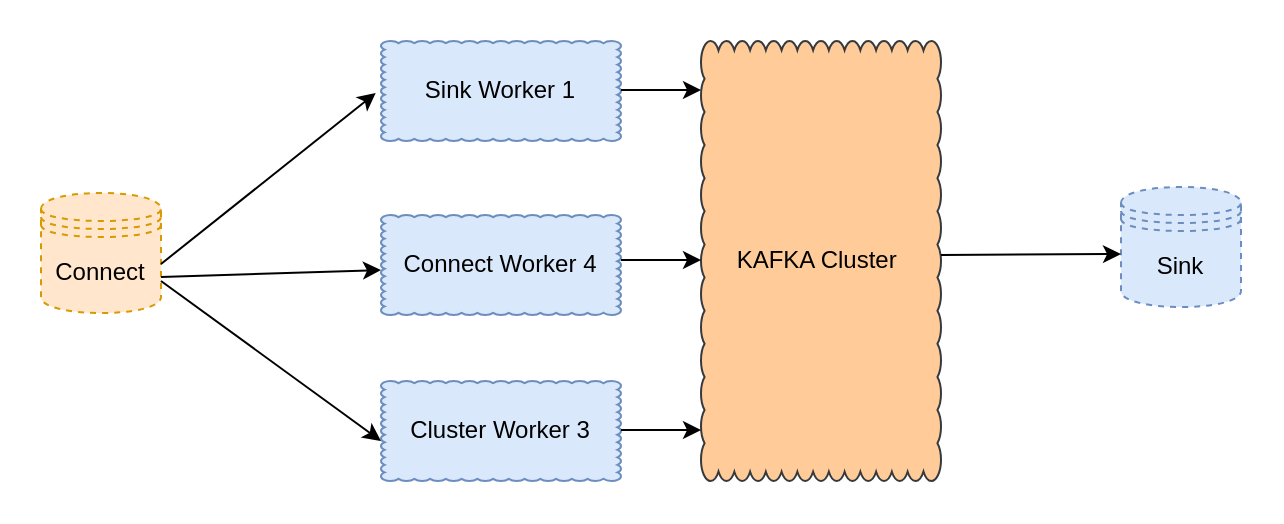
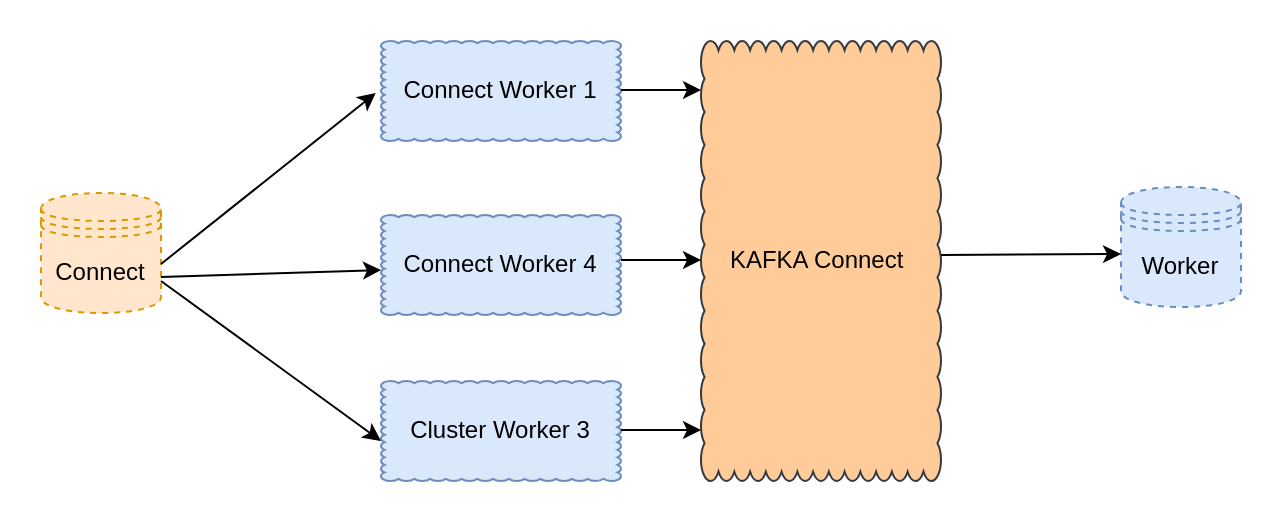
node "Sink Worker 1": label "Sink Worker 1" -> "Connect Worker 1"
node "KAFKA Cluster": label "KAFKA Cluster" -> "KAFKA Connect"
node "Sink": label "Sink" -> "Worker"
